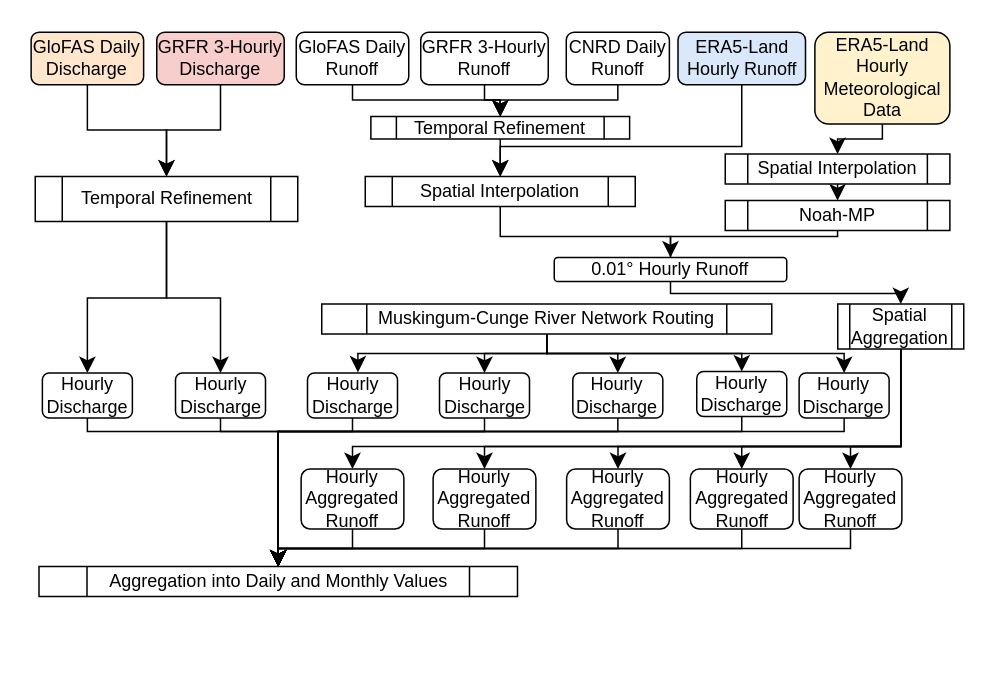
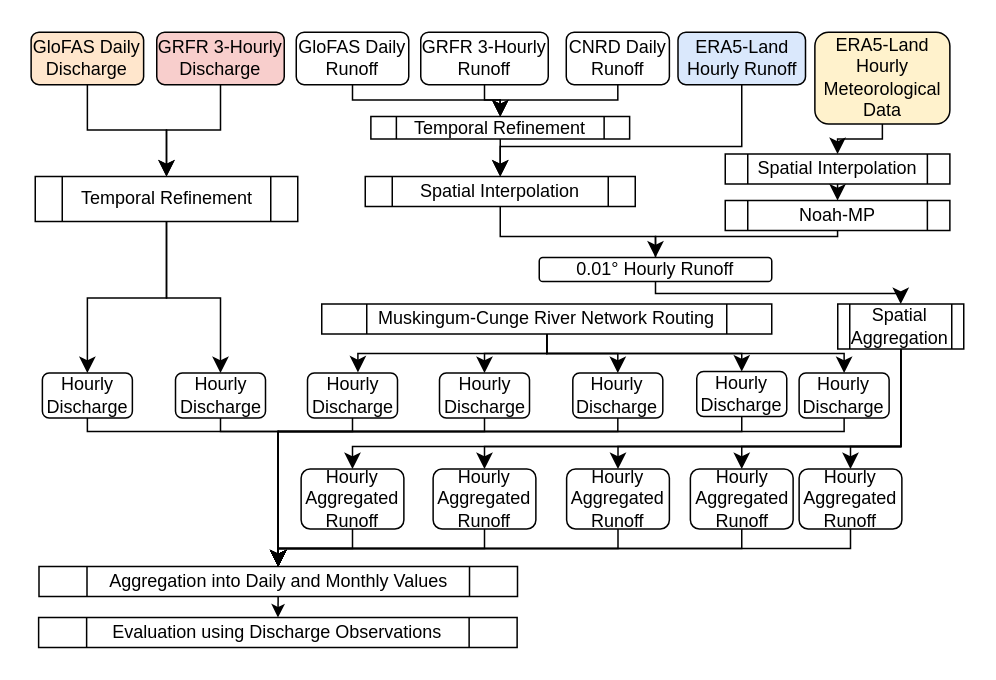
node "0.01° Hourly Runoff": moved (671, 269) -> (656, 269)
edge "Aggregation into Daily and Monthly Values" -> "Evaluation using Discharge Observations": added
node "Evaluation using Discharge Observations": added
